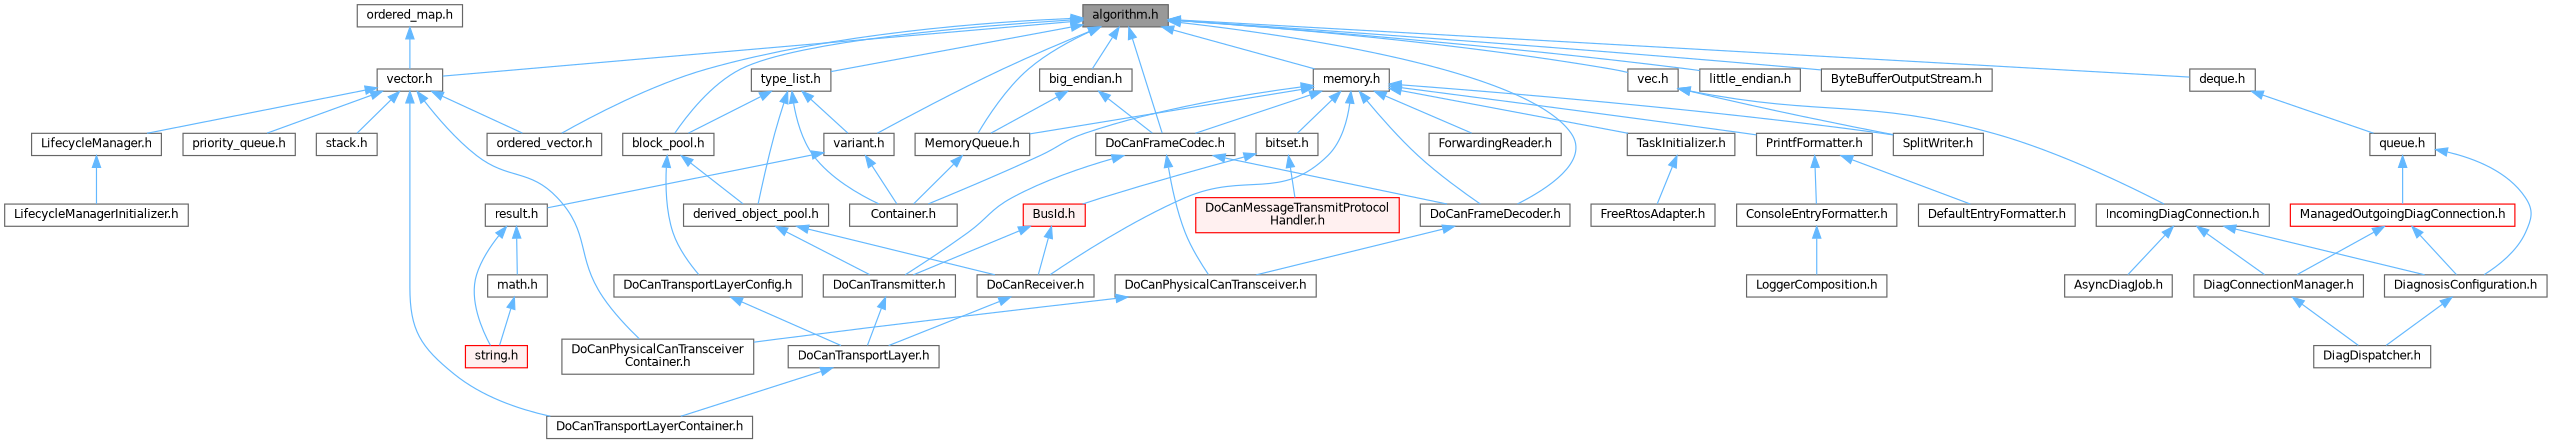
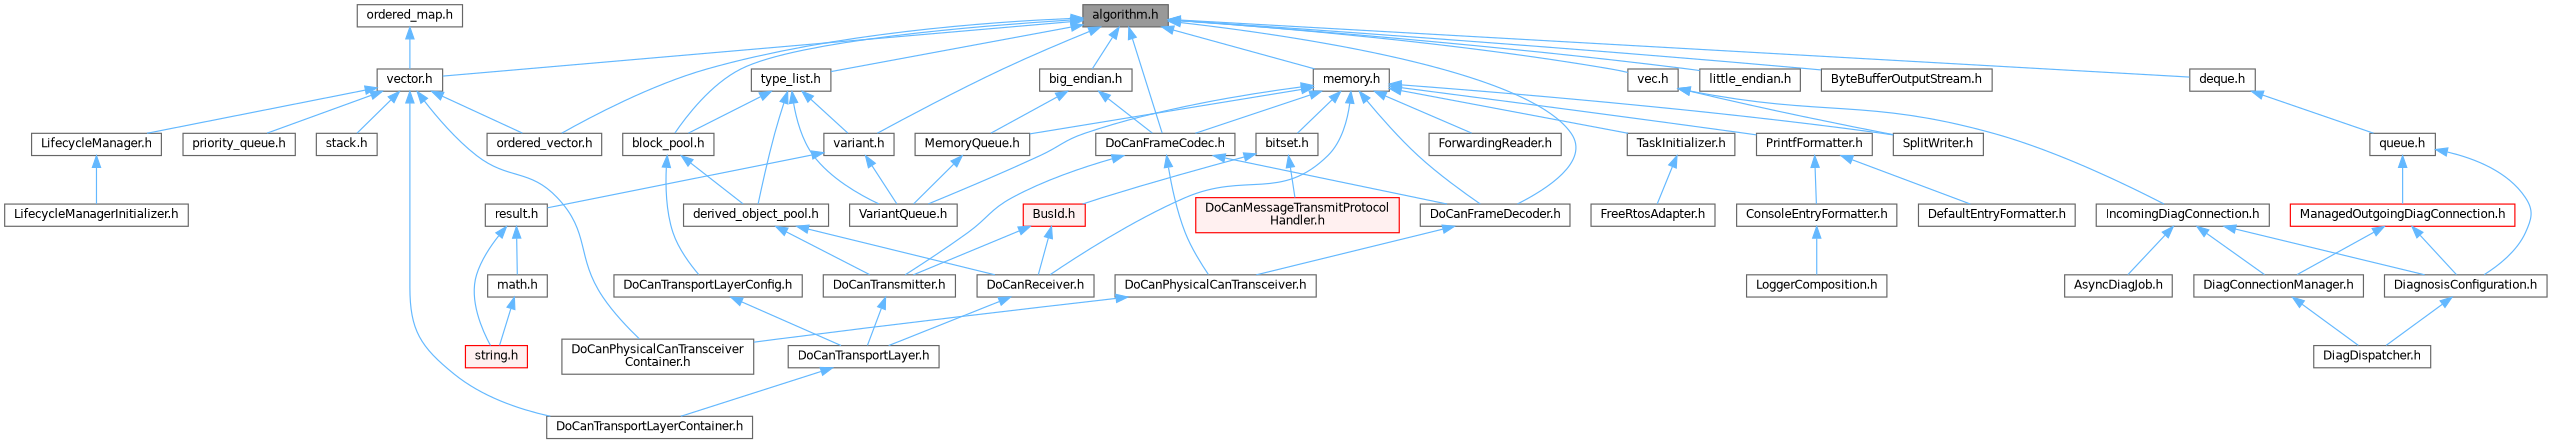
edge "MemoryQueue.h" -> "algorithm.h": removed
node "Container.h": label "Container.h" -> "VariantQueue.h"
